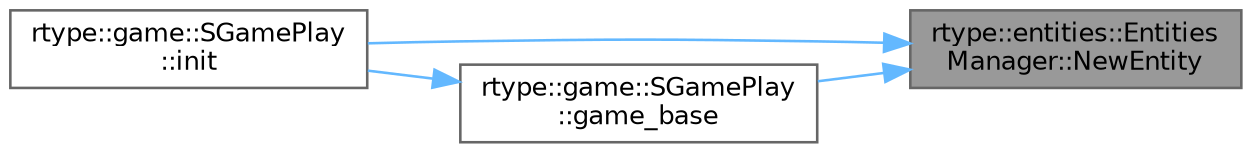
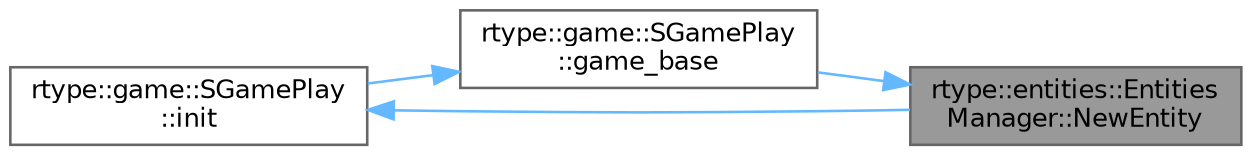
edge "rtype::game::SGamePlay ::init" -> "rtype::entities::Entities Manager::NewEntity": reversed
